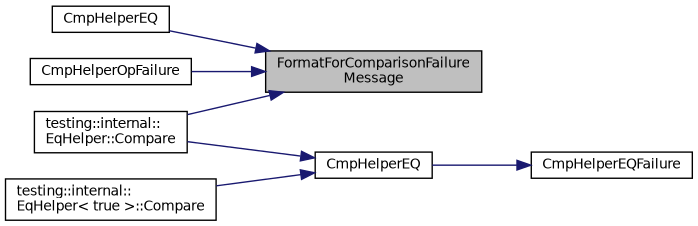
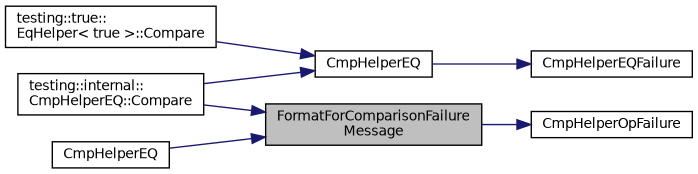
edge "CmpHelperOpFailure" -> "FormatForComparisonFailure Message": reversed
node "testing::internal:: EqHelper::Compare": label "testing::internal:: EqHelper::Compare" -> "testing::internal:: CmpHelperEQ::Compare"
node "testing::internal:: EqHelper< true >::Compare": label "testing::internal:: EqHelper< true >::Compare" -> "testing::true:: EqHelper< true >::Compare"
